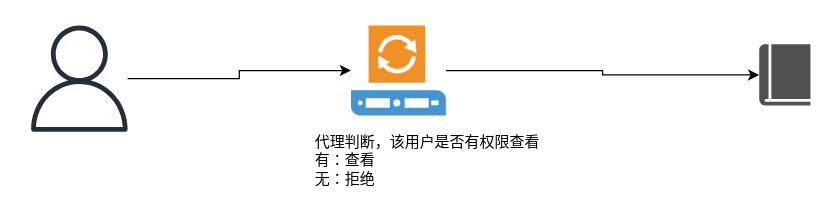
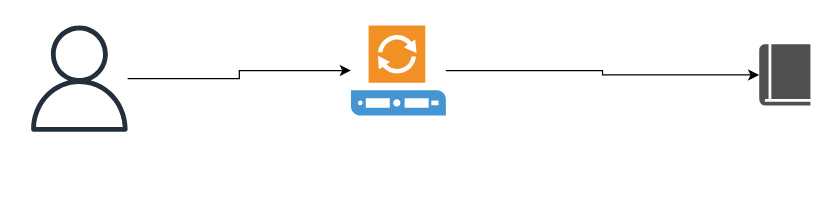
node "代理判断，该用户是否有权限查看 有：查看 无：拒绝": removed
